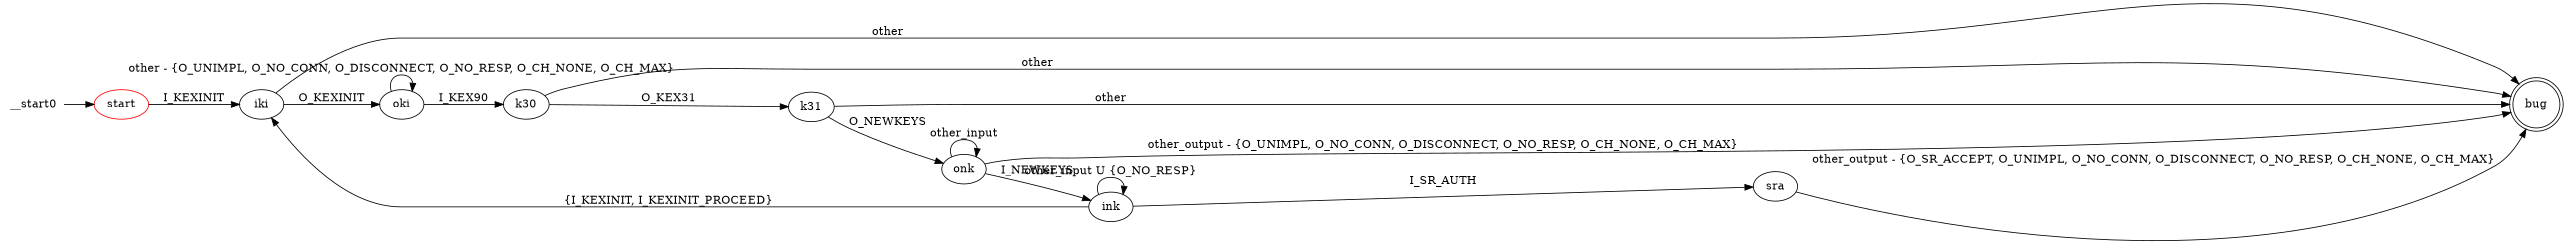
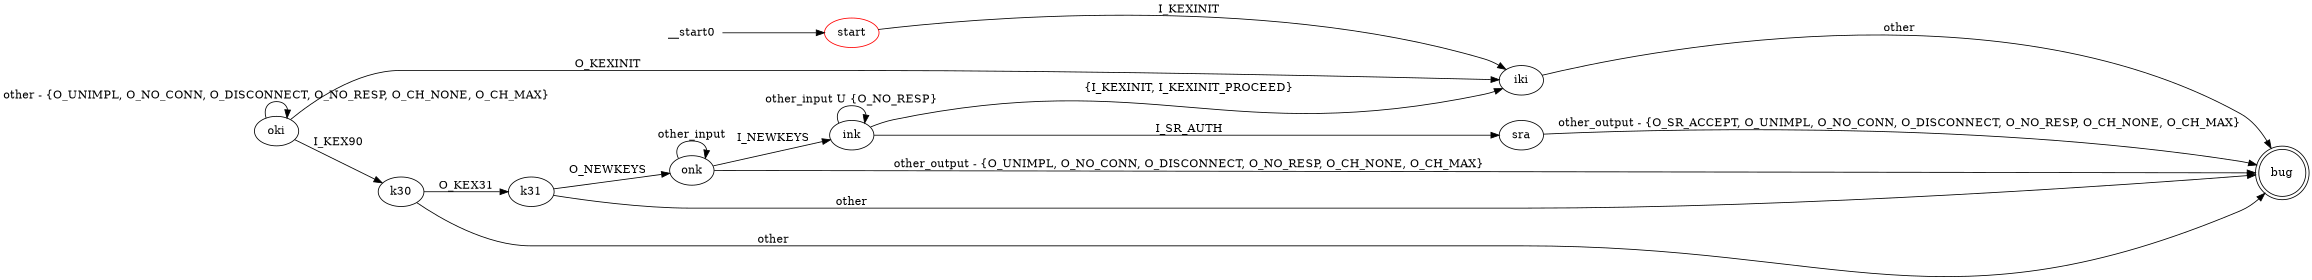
edge "iki" -> "oki": reversed
